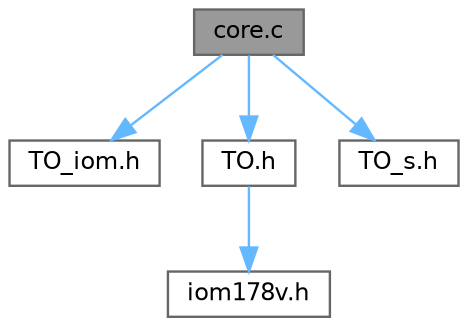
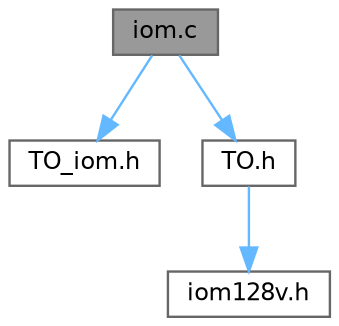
node "core.c": label "core.c" -> "iom.c"
node "TO_s.h": removed
node "iom178v.h": label "iom178v.h" -> "iom128v.h"
